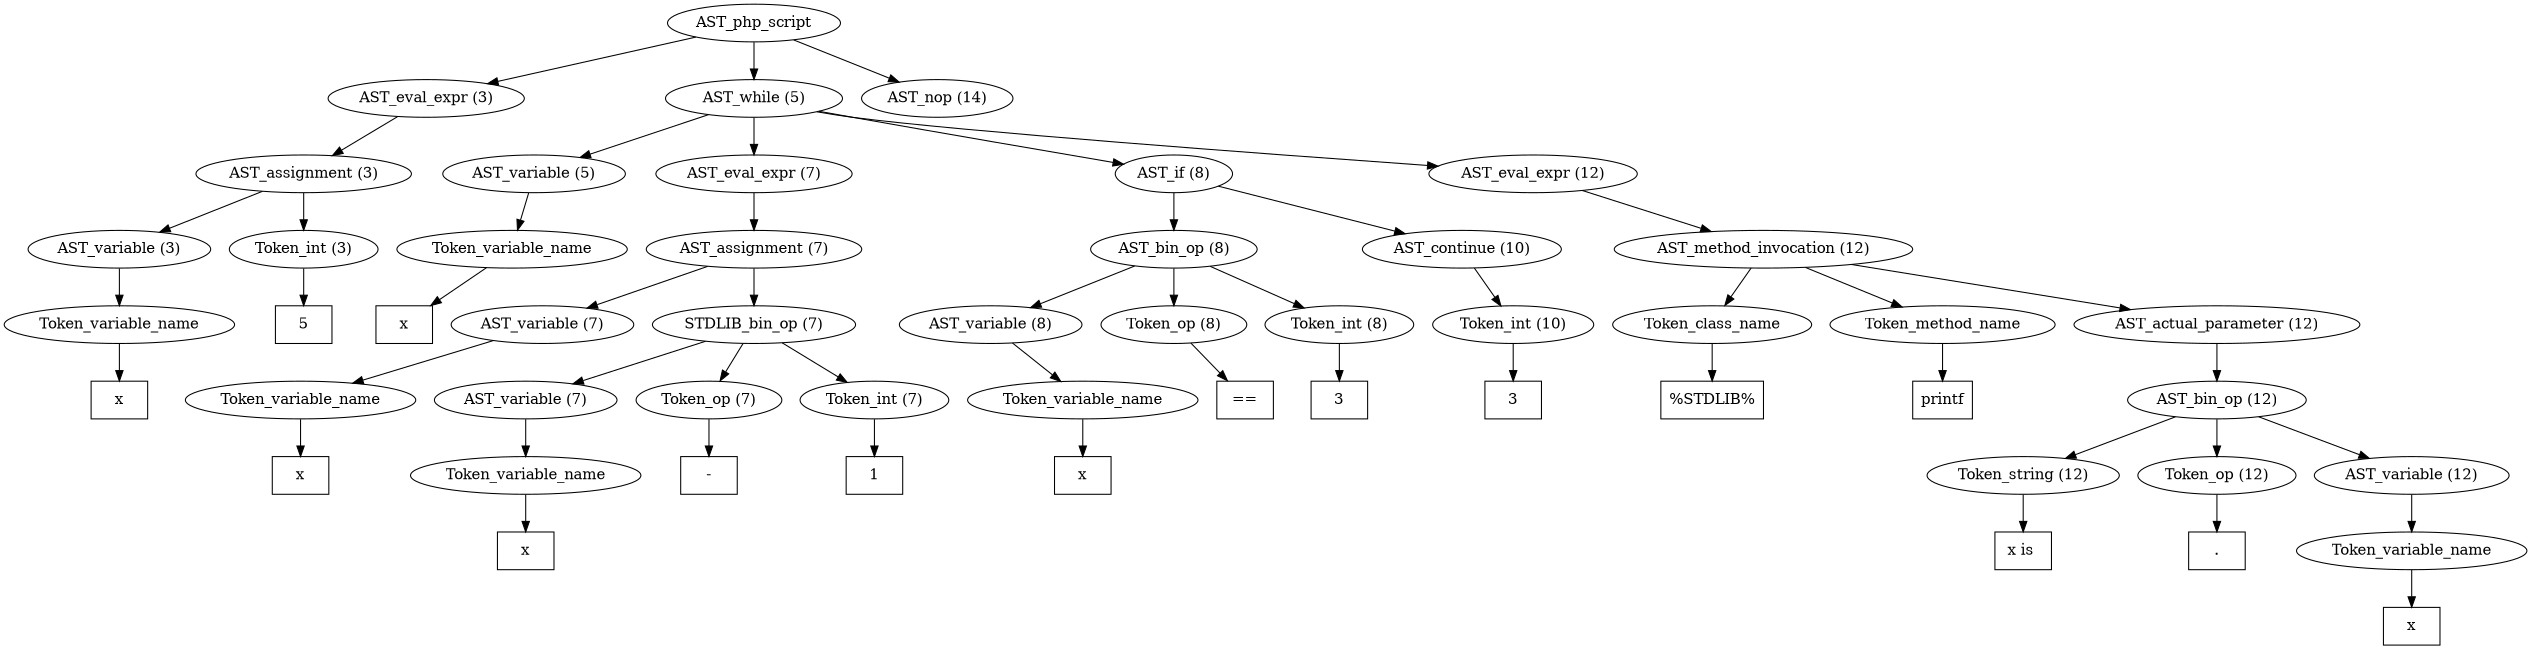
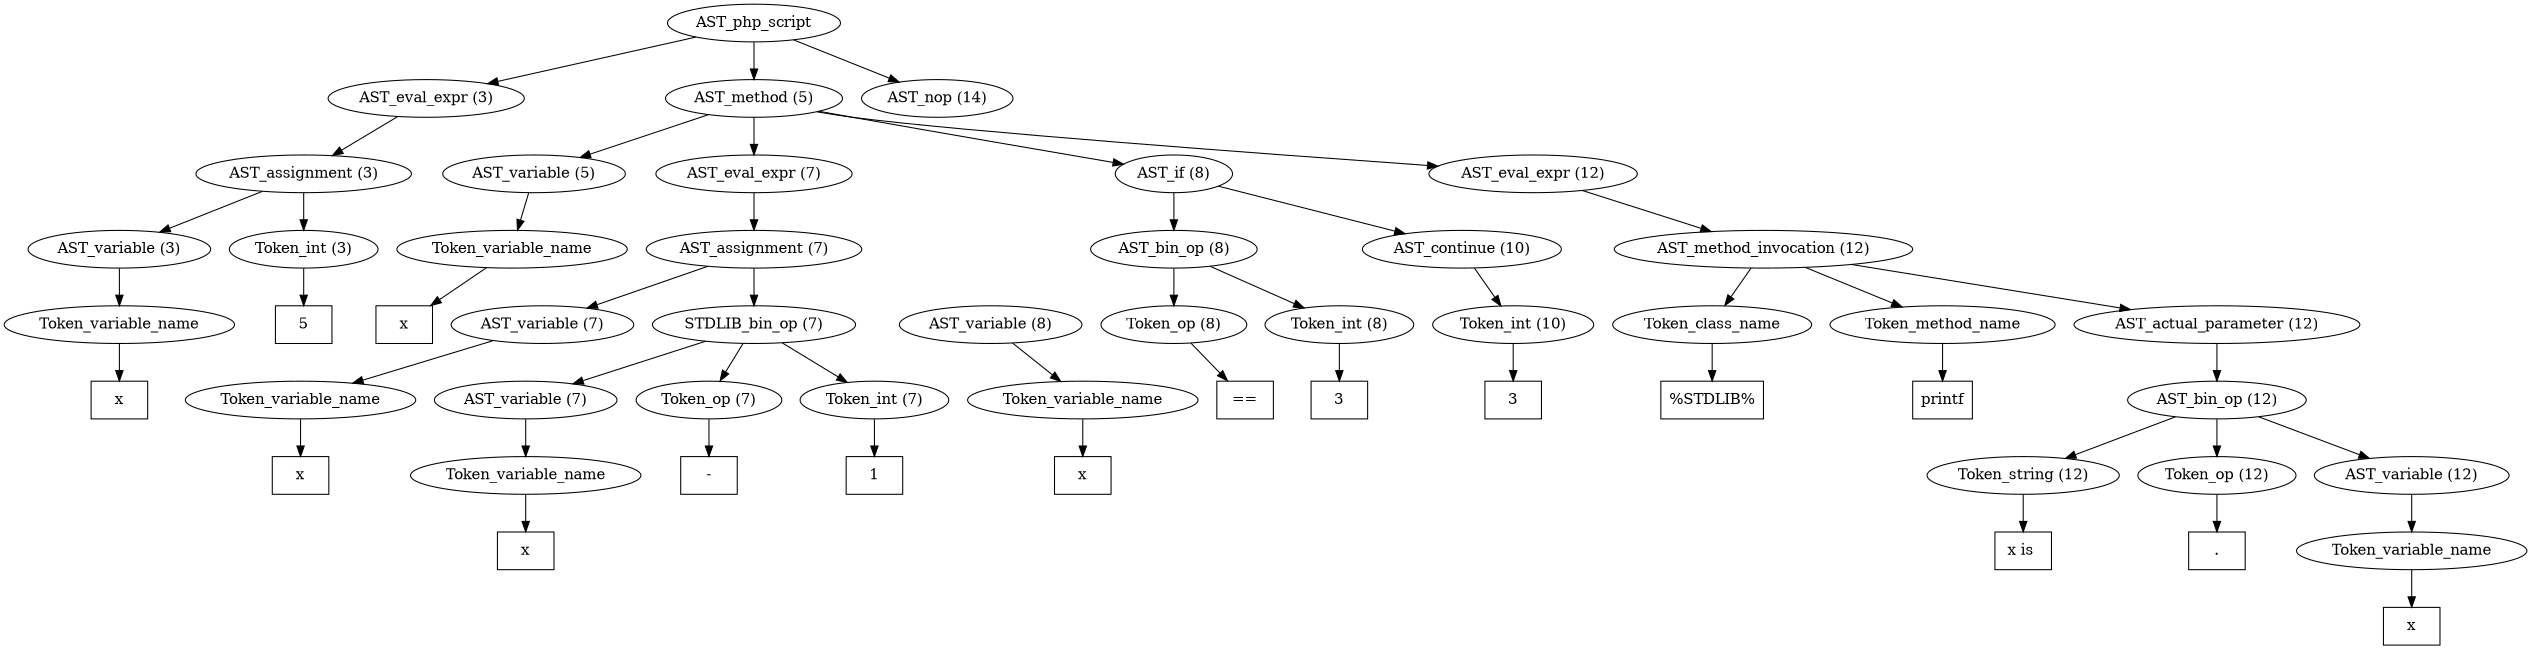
node "AST_while (5)": label "AST_while (5)" -> "AST_method (5)"
edge "AST_bin_op (8)" -> "AST_variable (8)": removed
